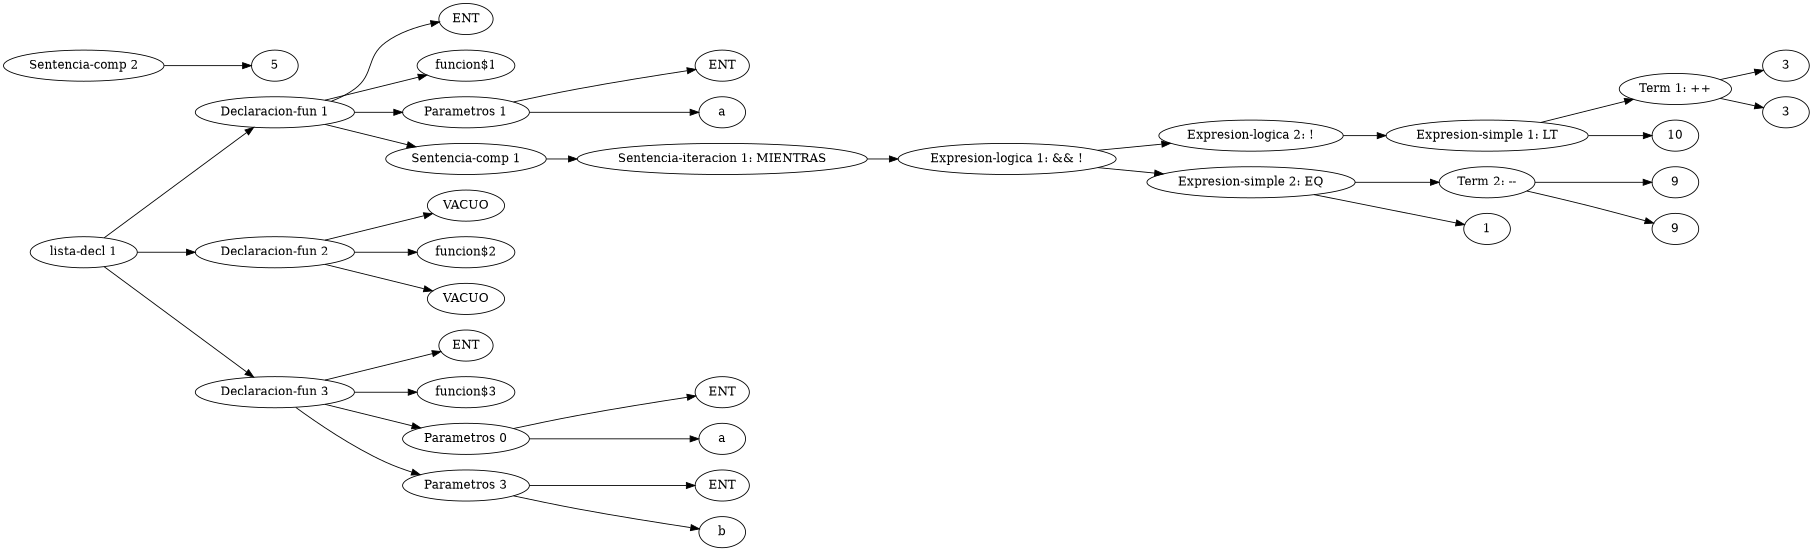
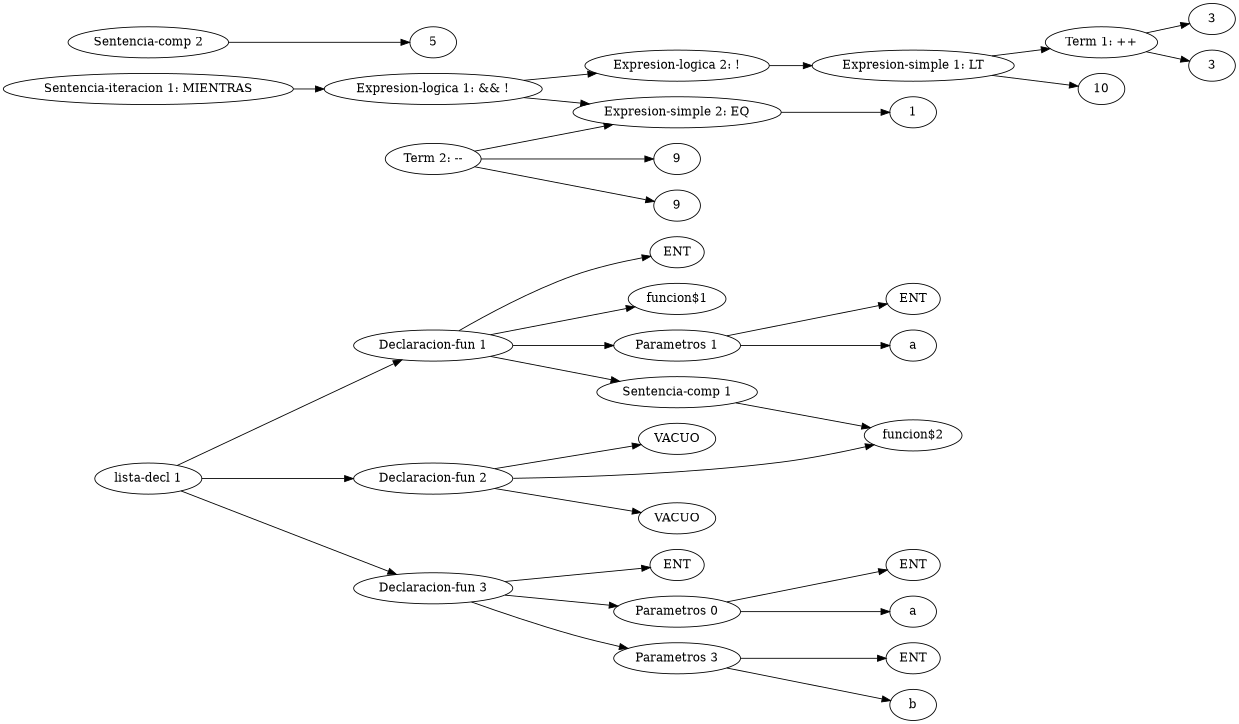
edge "Sentencia-comp 1" -> "Sentencia-iteracion 1: MIENTRAS": now "Sentencia-comp 1" -> "funcion$2"
edge "Expresion-simple 2: EQ" -> "Term 2: --": reversed
node "funcion$3": removed
